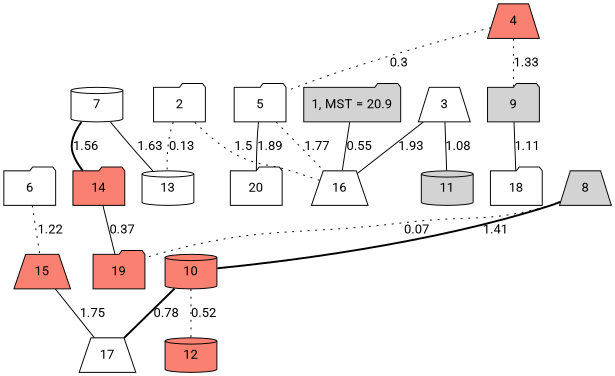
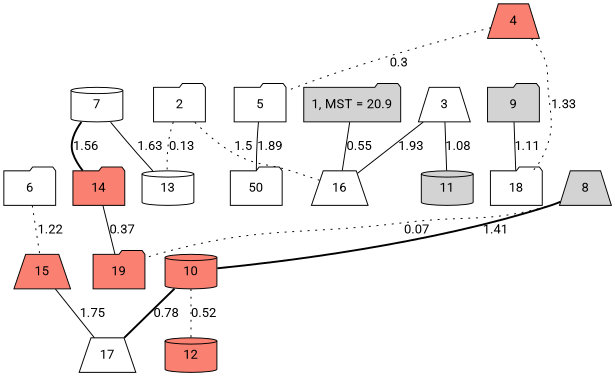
edge "4" -- "9": now "4" -- "18"
edge "5" -- "16": removed, label "1.77"
node "20": label "20" -> "50"
